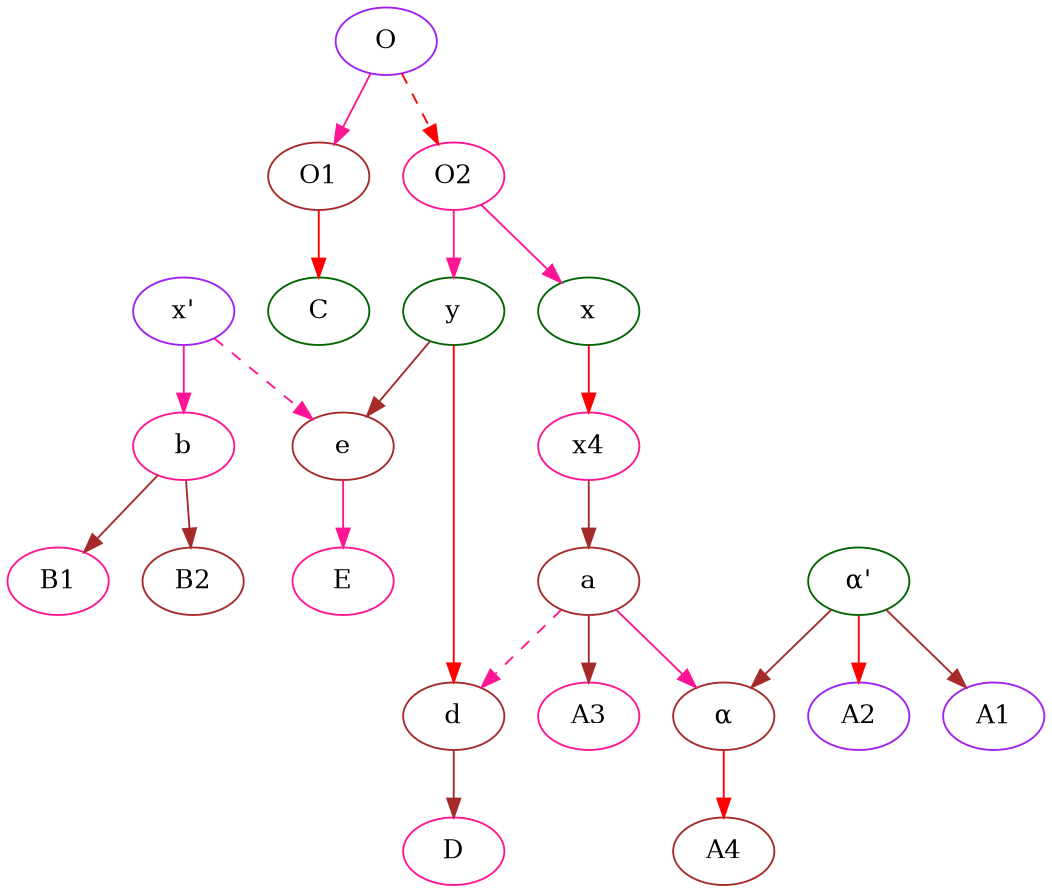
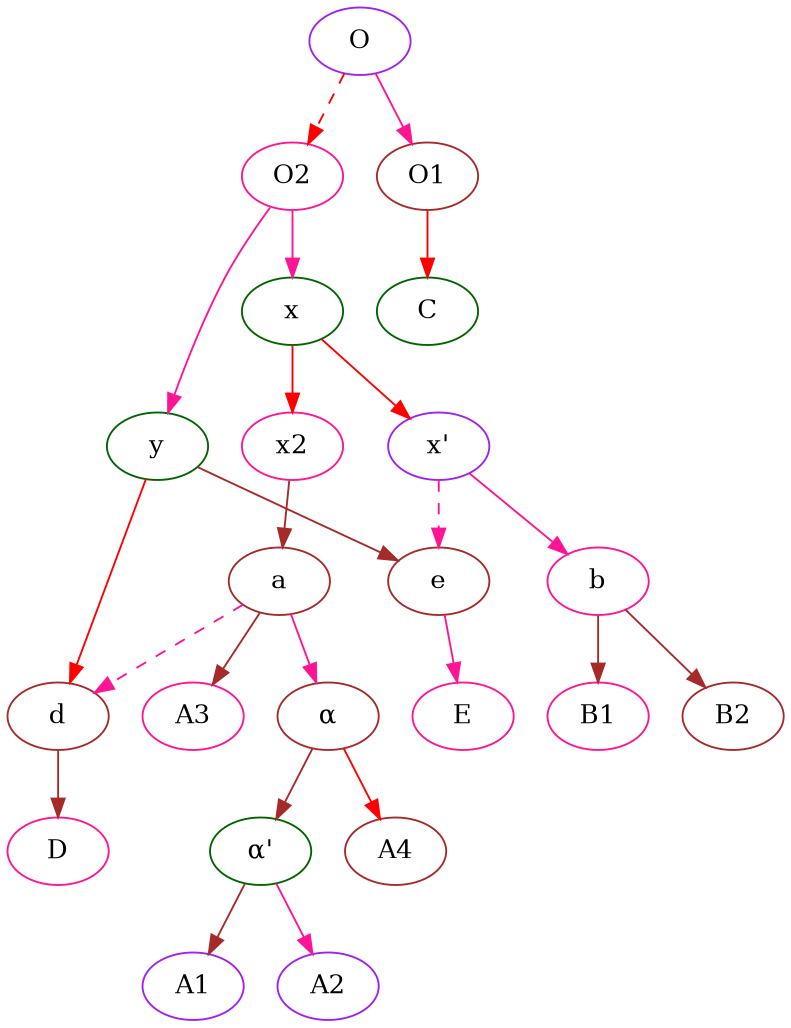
edge "x" -> "x'": added
node "x4": label "x4" -> "x2"
edge "α'" -> "A2": color red -> deeppink
edge "α'" -> "α": reversed
